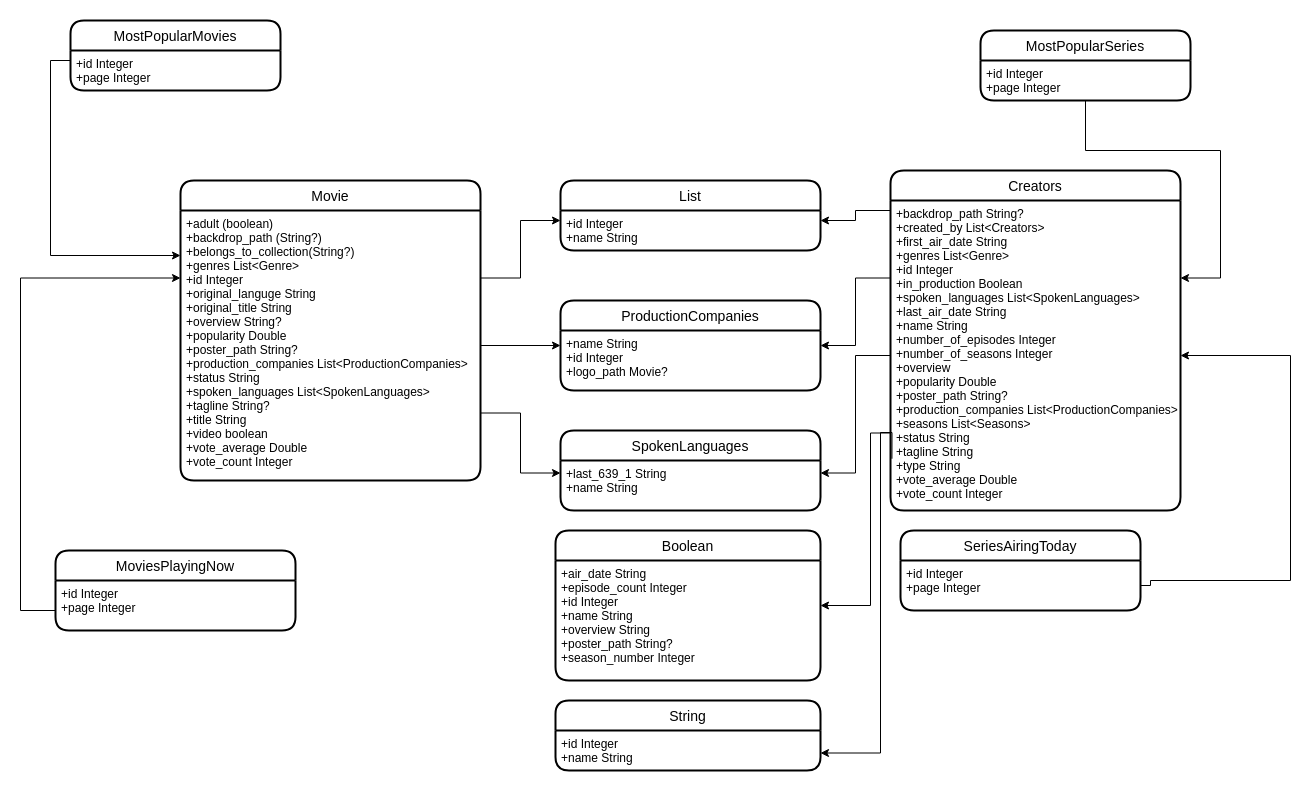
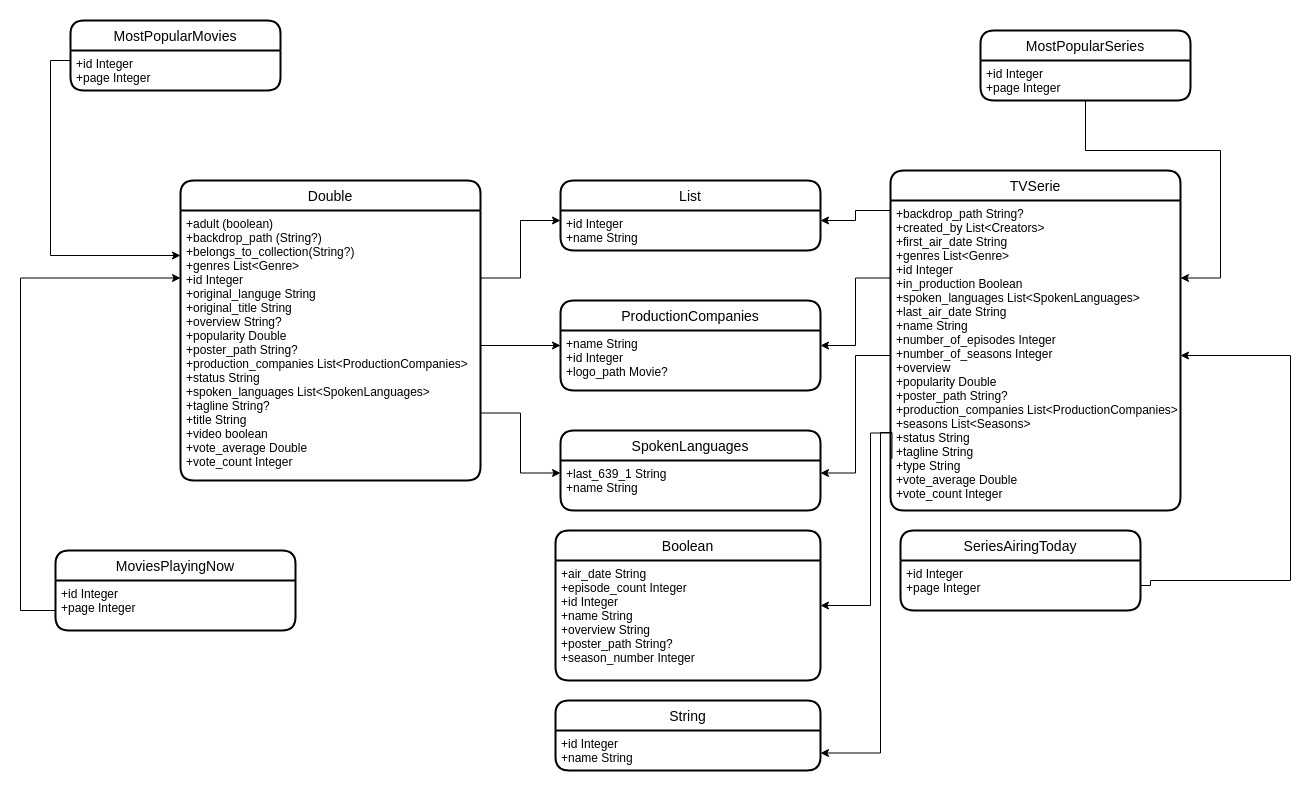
node "Creators": label "Creators" -> "TVSerie"
node "Movie": label "Movie" -> "Double"
